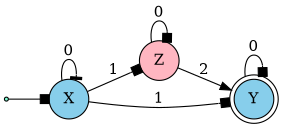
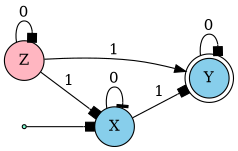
edge "Z" -> "Y": label "2" -> "1"
edge "X" -> "Z": reversed
